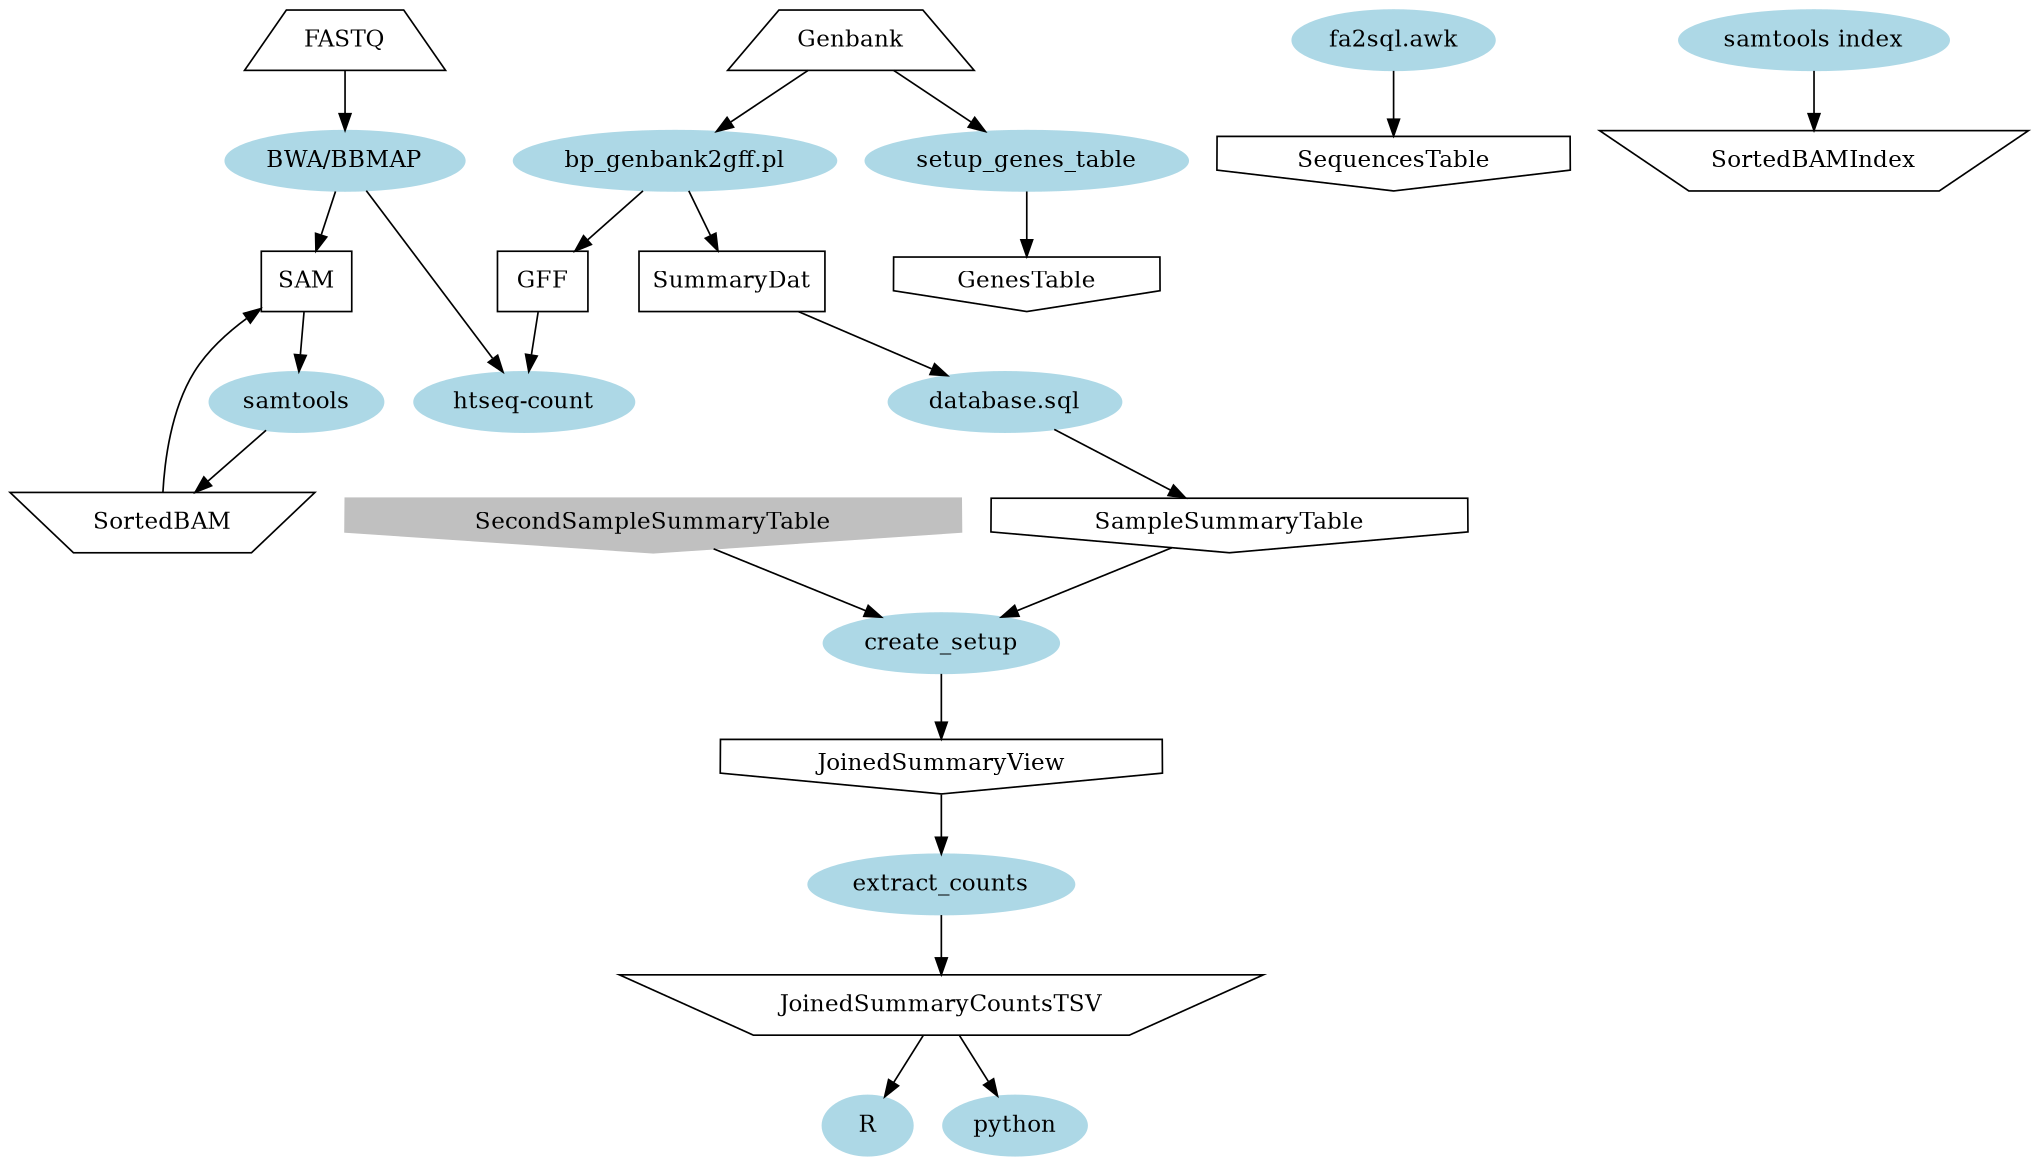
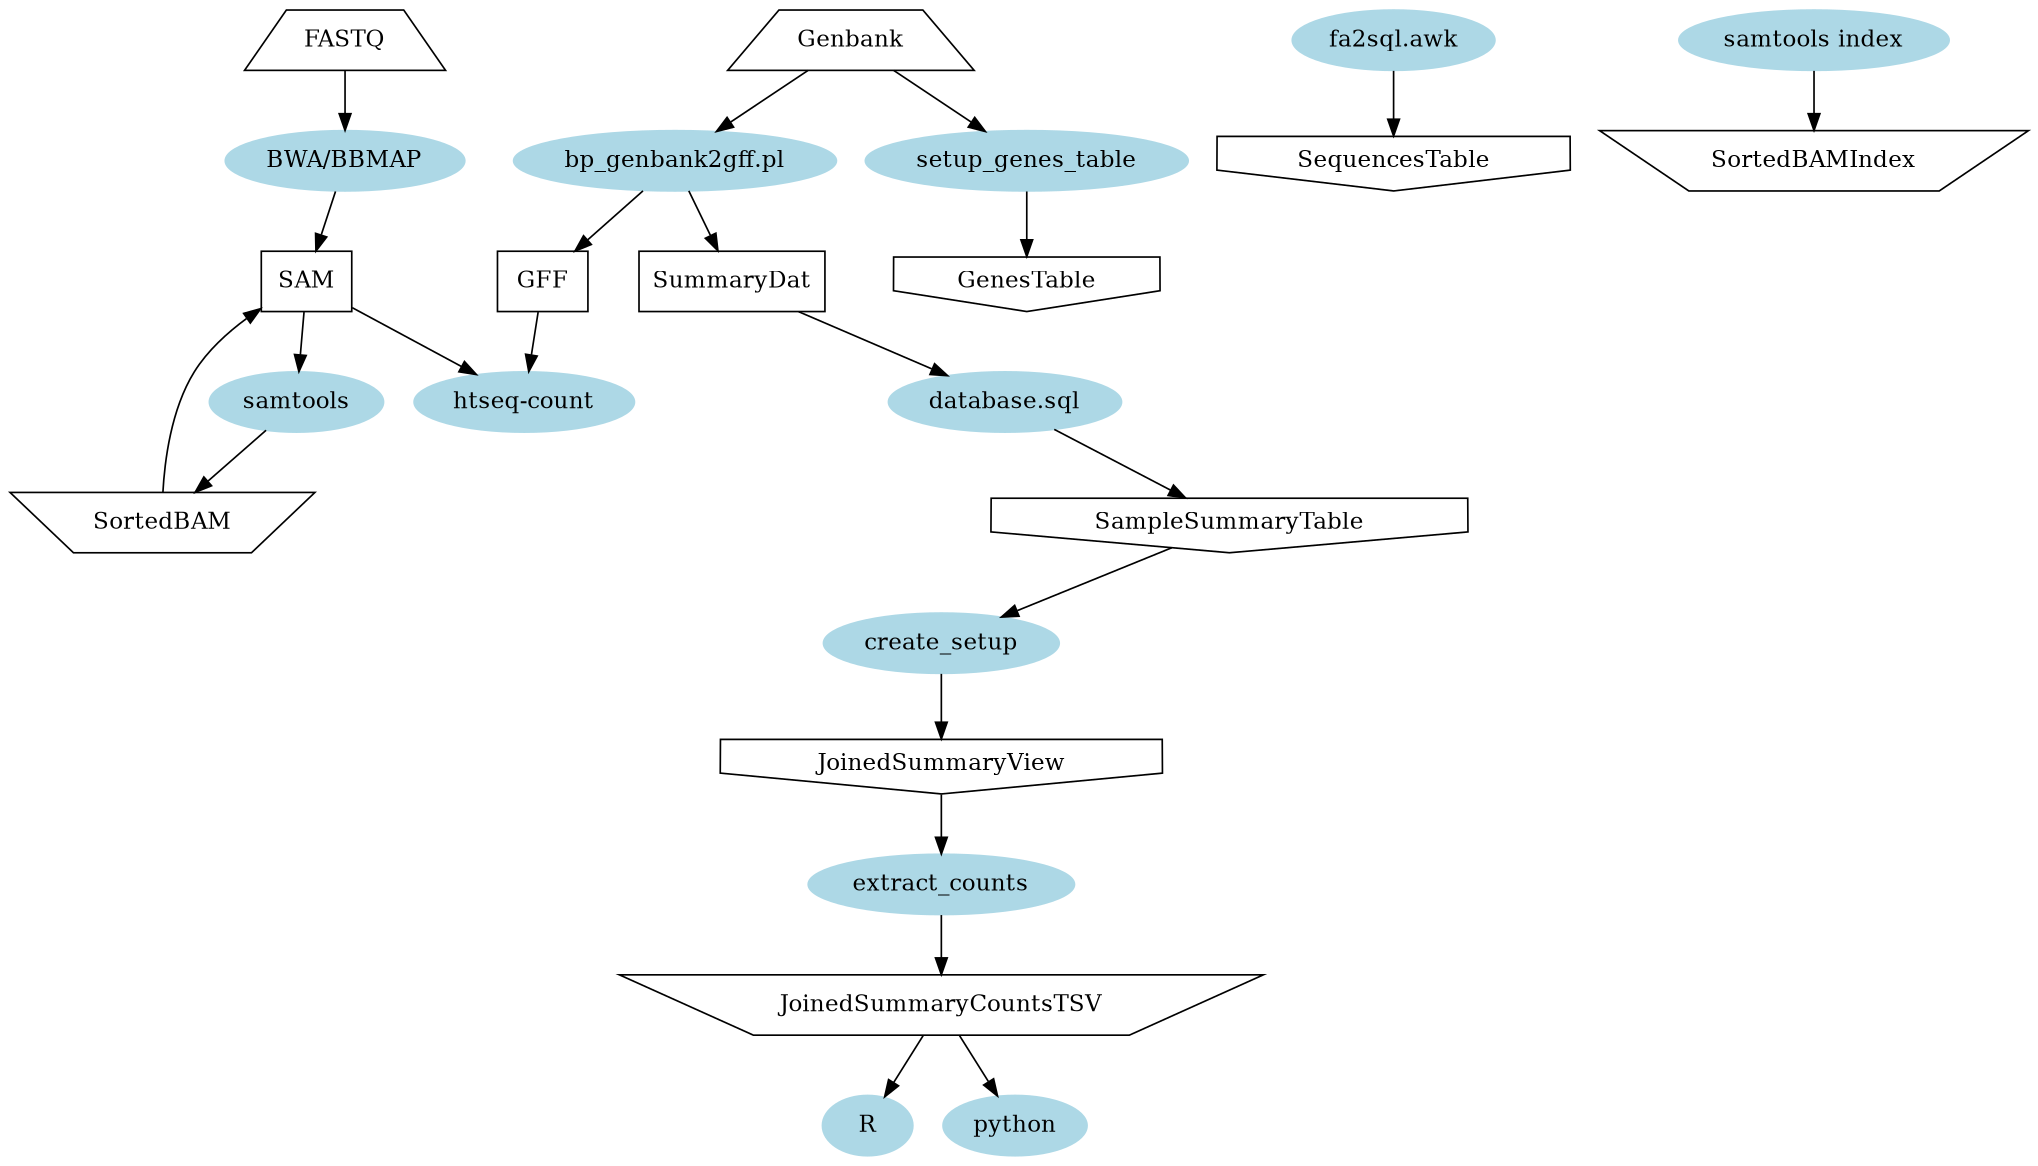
edge "BWA/BBMAP" -> "htseq-count": now "SAM" -> "htseq-count"
node "SecondSampleSummaryTable": removed
